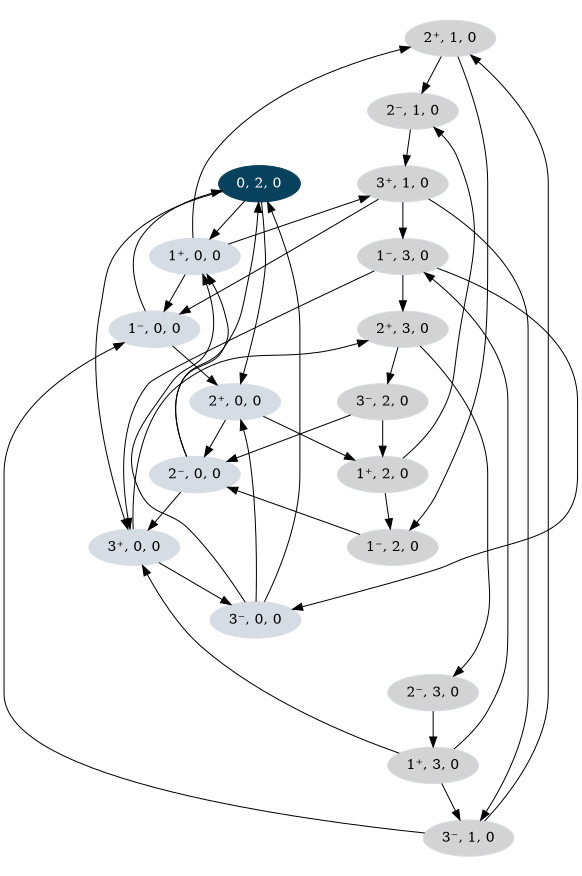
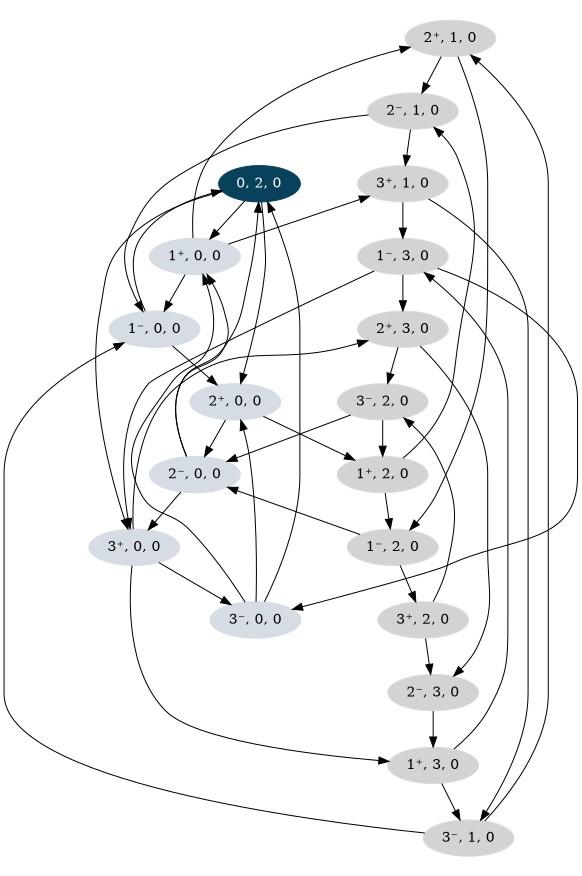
edge "3⁺, 1, 0" -> "1⁻, 0, 0": now "2⁻, 1, 0" -> "1⁻, 0, 0"
node "3⁺, 2, 0": added
edge "1⁺, 3, 0" -> "3⁺, 0, 0": reversed
